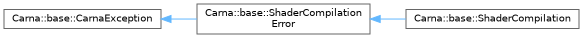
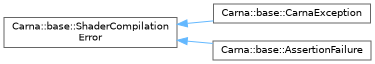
edge "Carna::base::ShaderCompilation Error" -> "Carna::base::CarnaException": reversed
node "Carna::base::ShaderCompilation": label "Carna::base::ShaderCompilation" -> "Carna::base::AssertionFailure"
